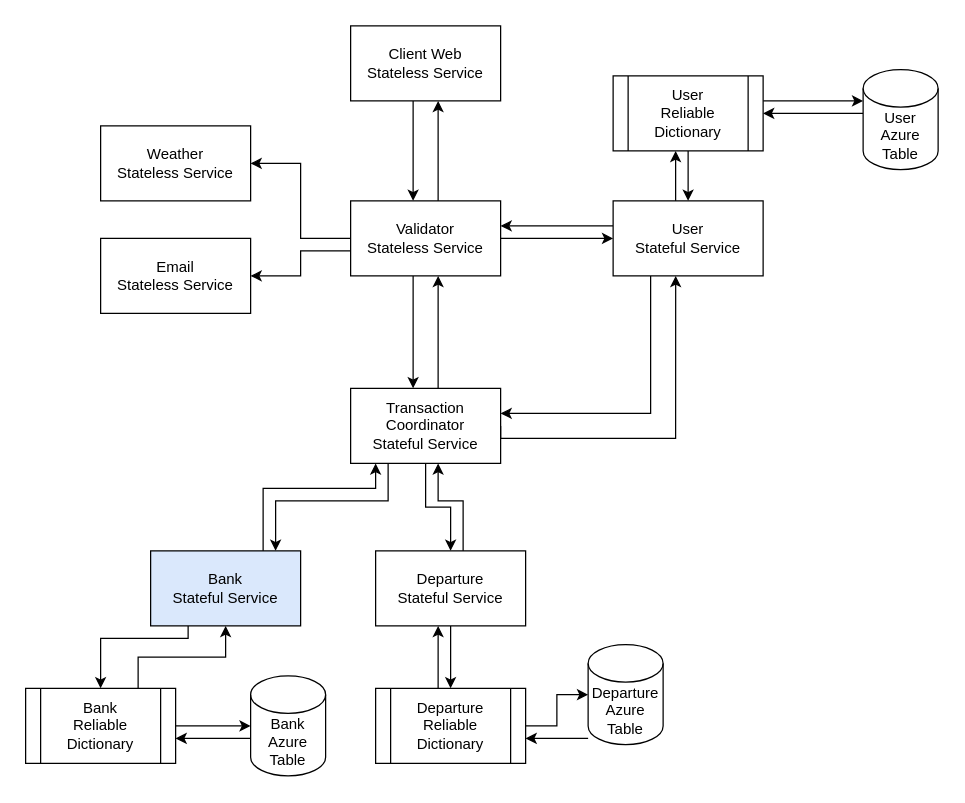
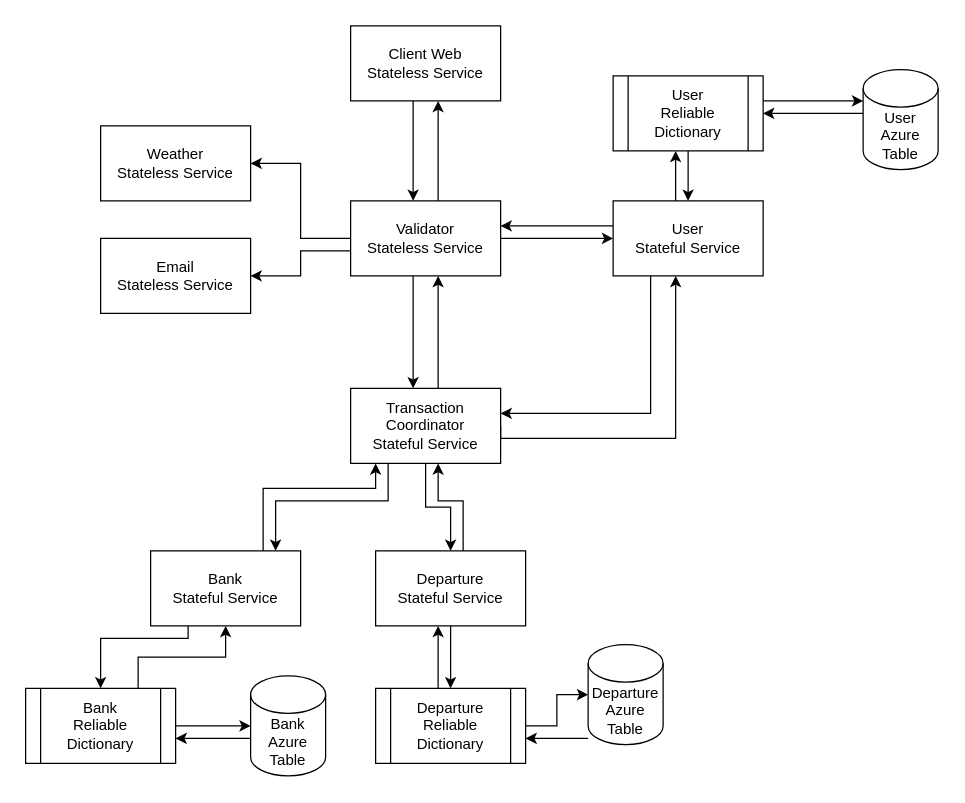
node "Bank Stateful Service": fillcolor #dae8fc -> #ffffff
